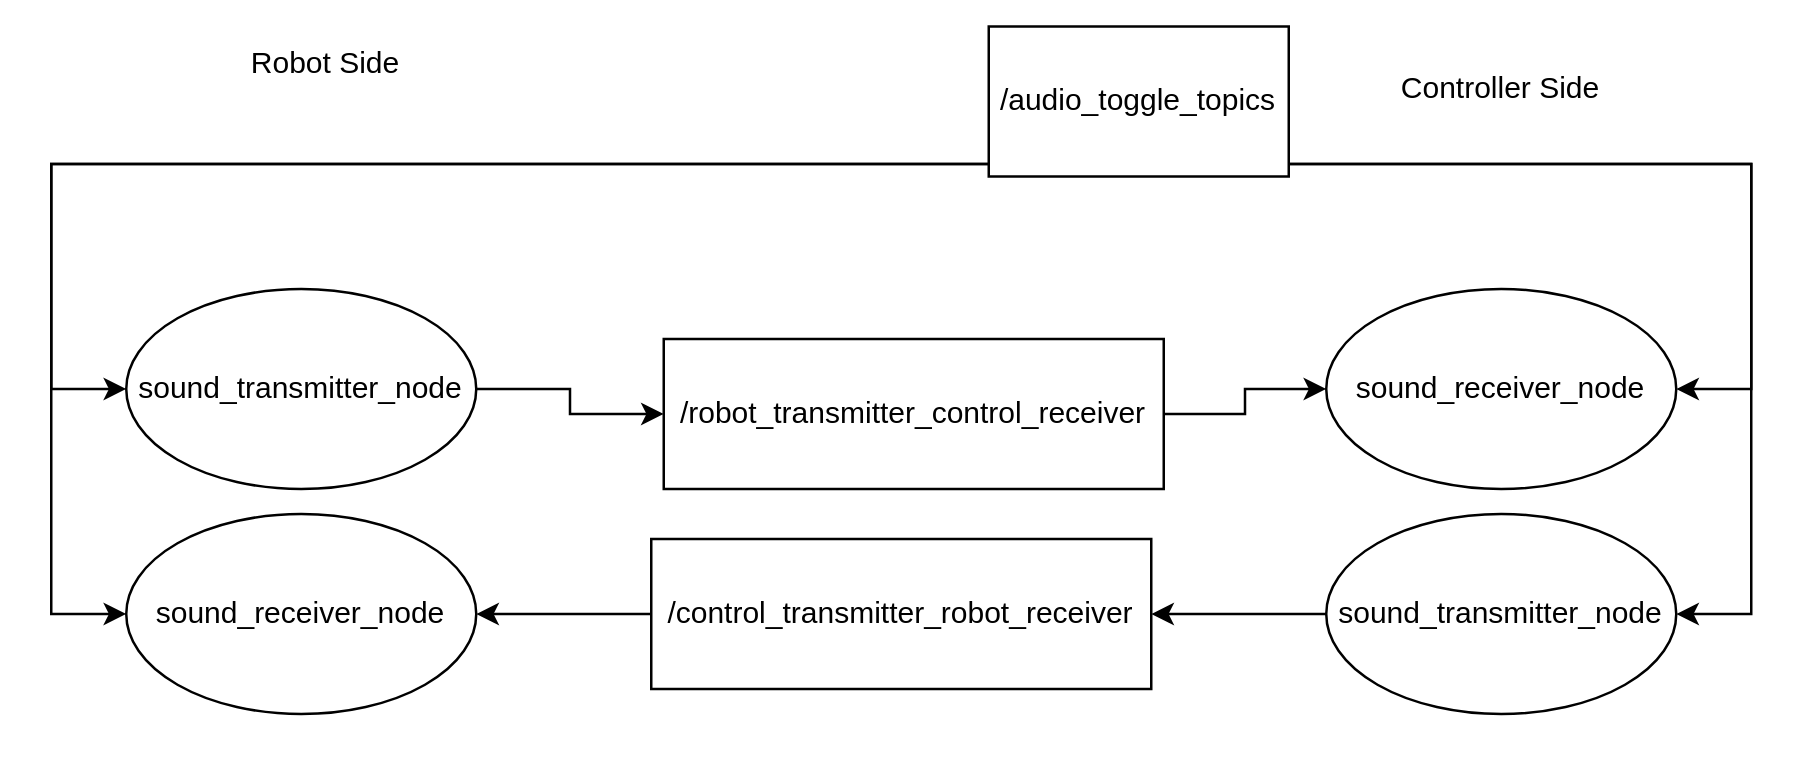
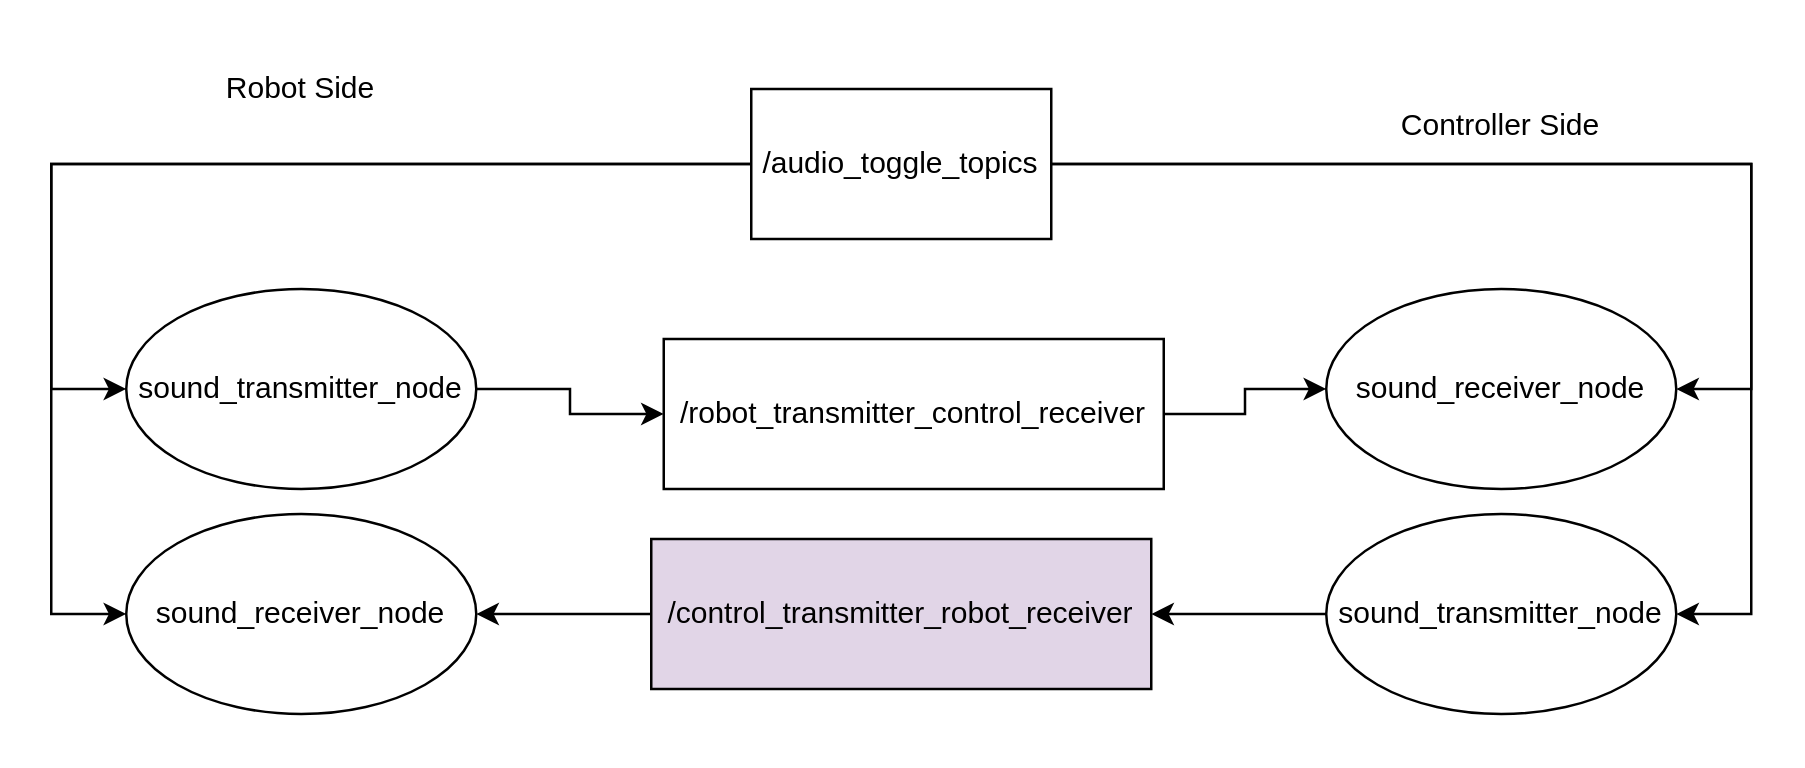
node "Robot Side": moved (326, 64) -> (301, 89)
node "Controller Side": moved (1501, 89) -> (1501, 126)
node "/audio_toggle_topics": moved (1139, 101) -> (901, 164)
node "/control_transmitter_robot_receiver": fillcolor #ffffff -> #e1d5e7
